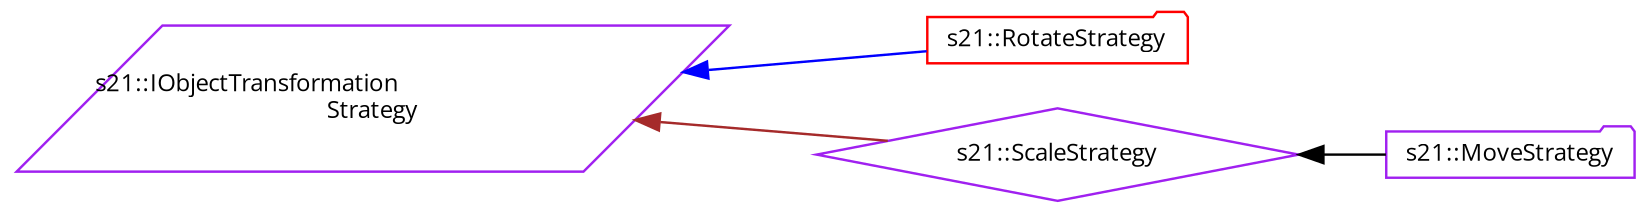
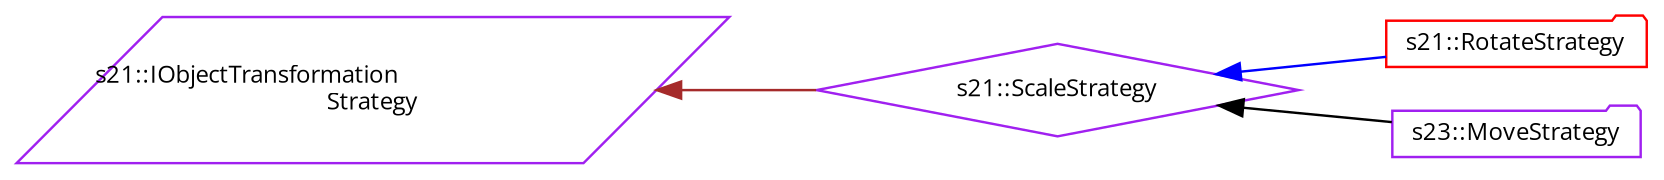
edge "s21::RotateStrategy" -> "s21::IObjectTransformation Strategy": now "s21::RotateStrategy" -> "s21::ScaleStrategy"
node "s21::MoveStrategy": label "s21::MoveStrategy" -> "s23::MoveStrategy"
